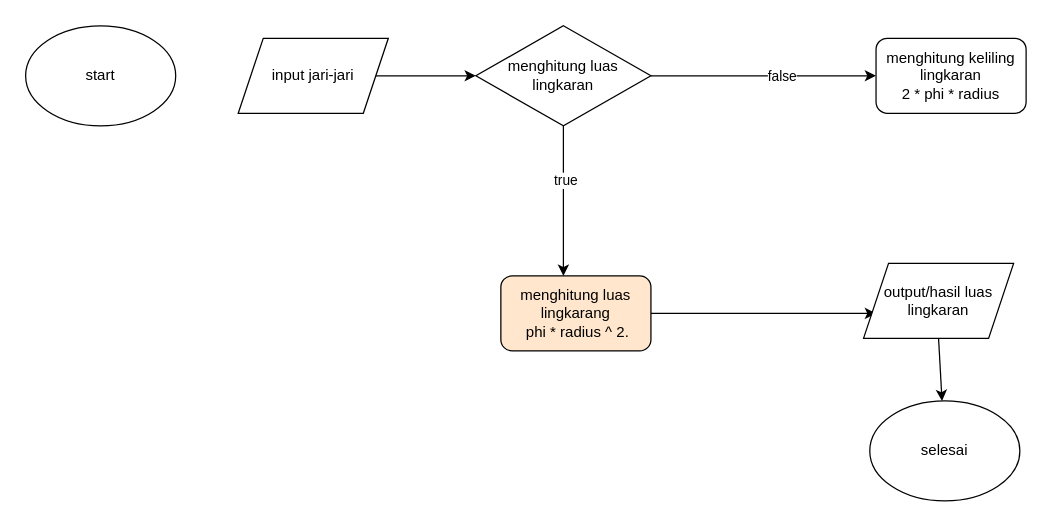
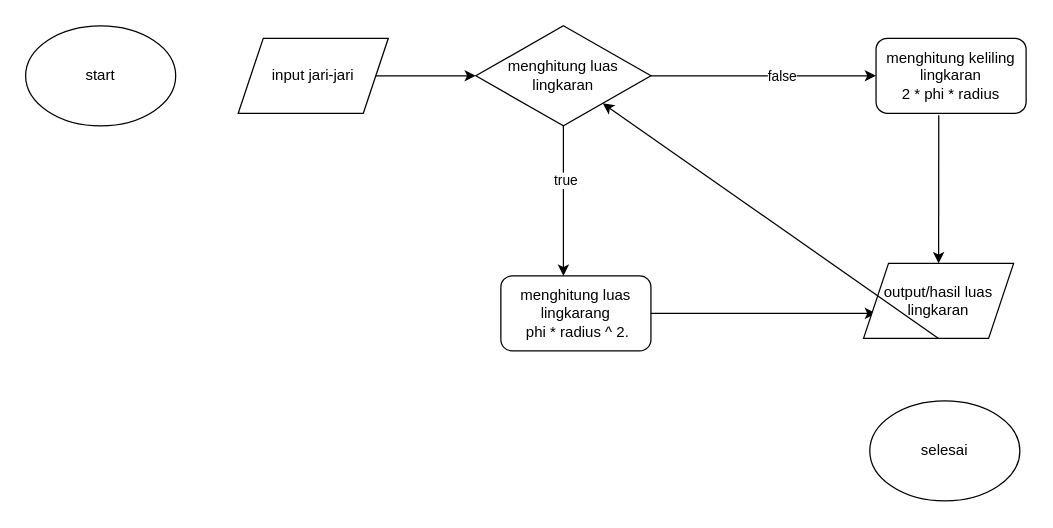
edge "menghitung keliling lingkaran 2 * phi * radius" -> "output/hasil luas lingkaran": added
node "menghitung luas lingkarang phi * radius ^ 2.": fillcolor #ffe6cc -> #ffffff
edge "output/hasil luas lingkaran" -> "selesai": now "output/hasil luas lingkaran" -> "menghitung luas lingkaran"
